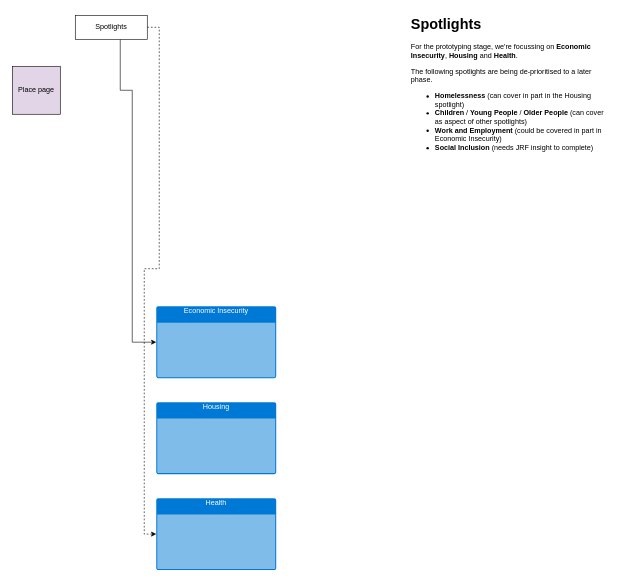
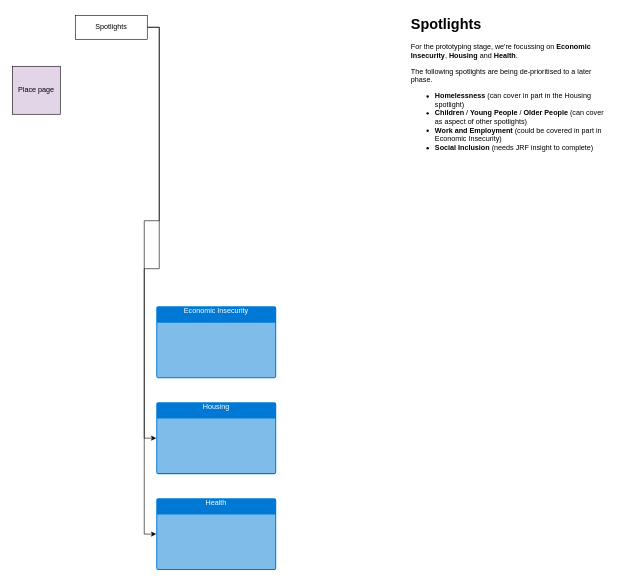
edge "Spotlights" -> "Economic Insecurity": removed
edge "Spotlights" -> "Housing": added
edge "Spotlights" -> "Health": style dashed -> solid
